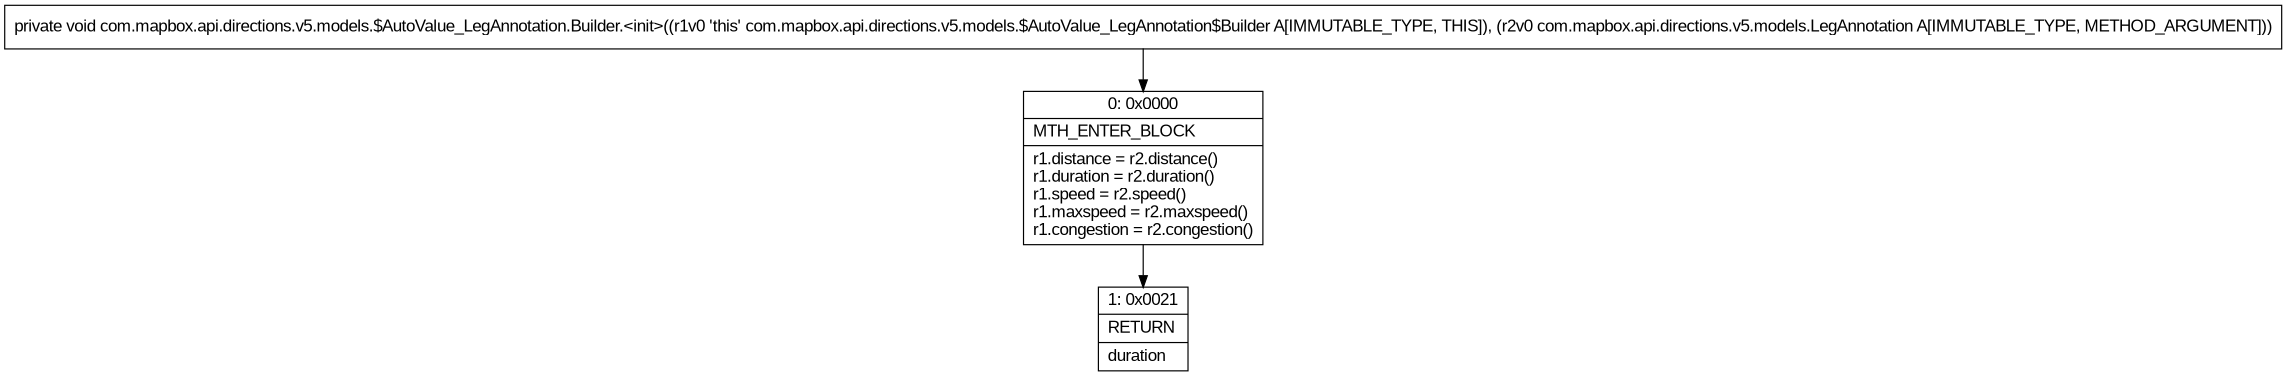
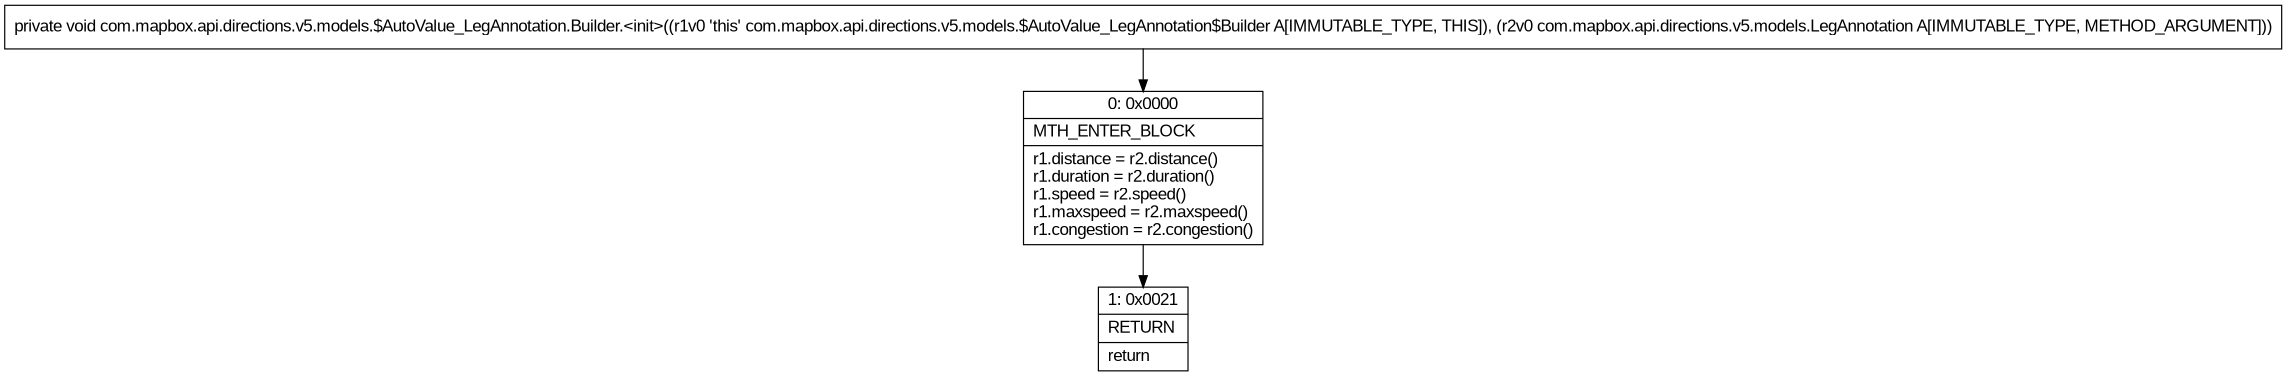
node "1: 0x0021": text "duration" -> "return"
